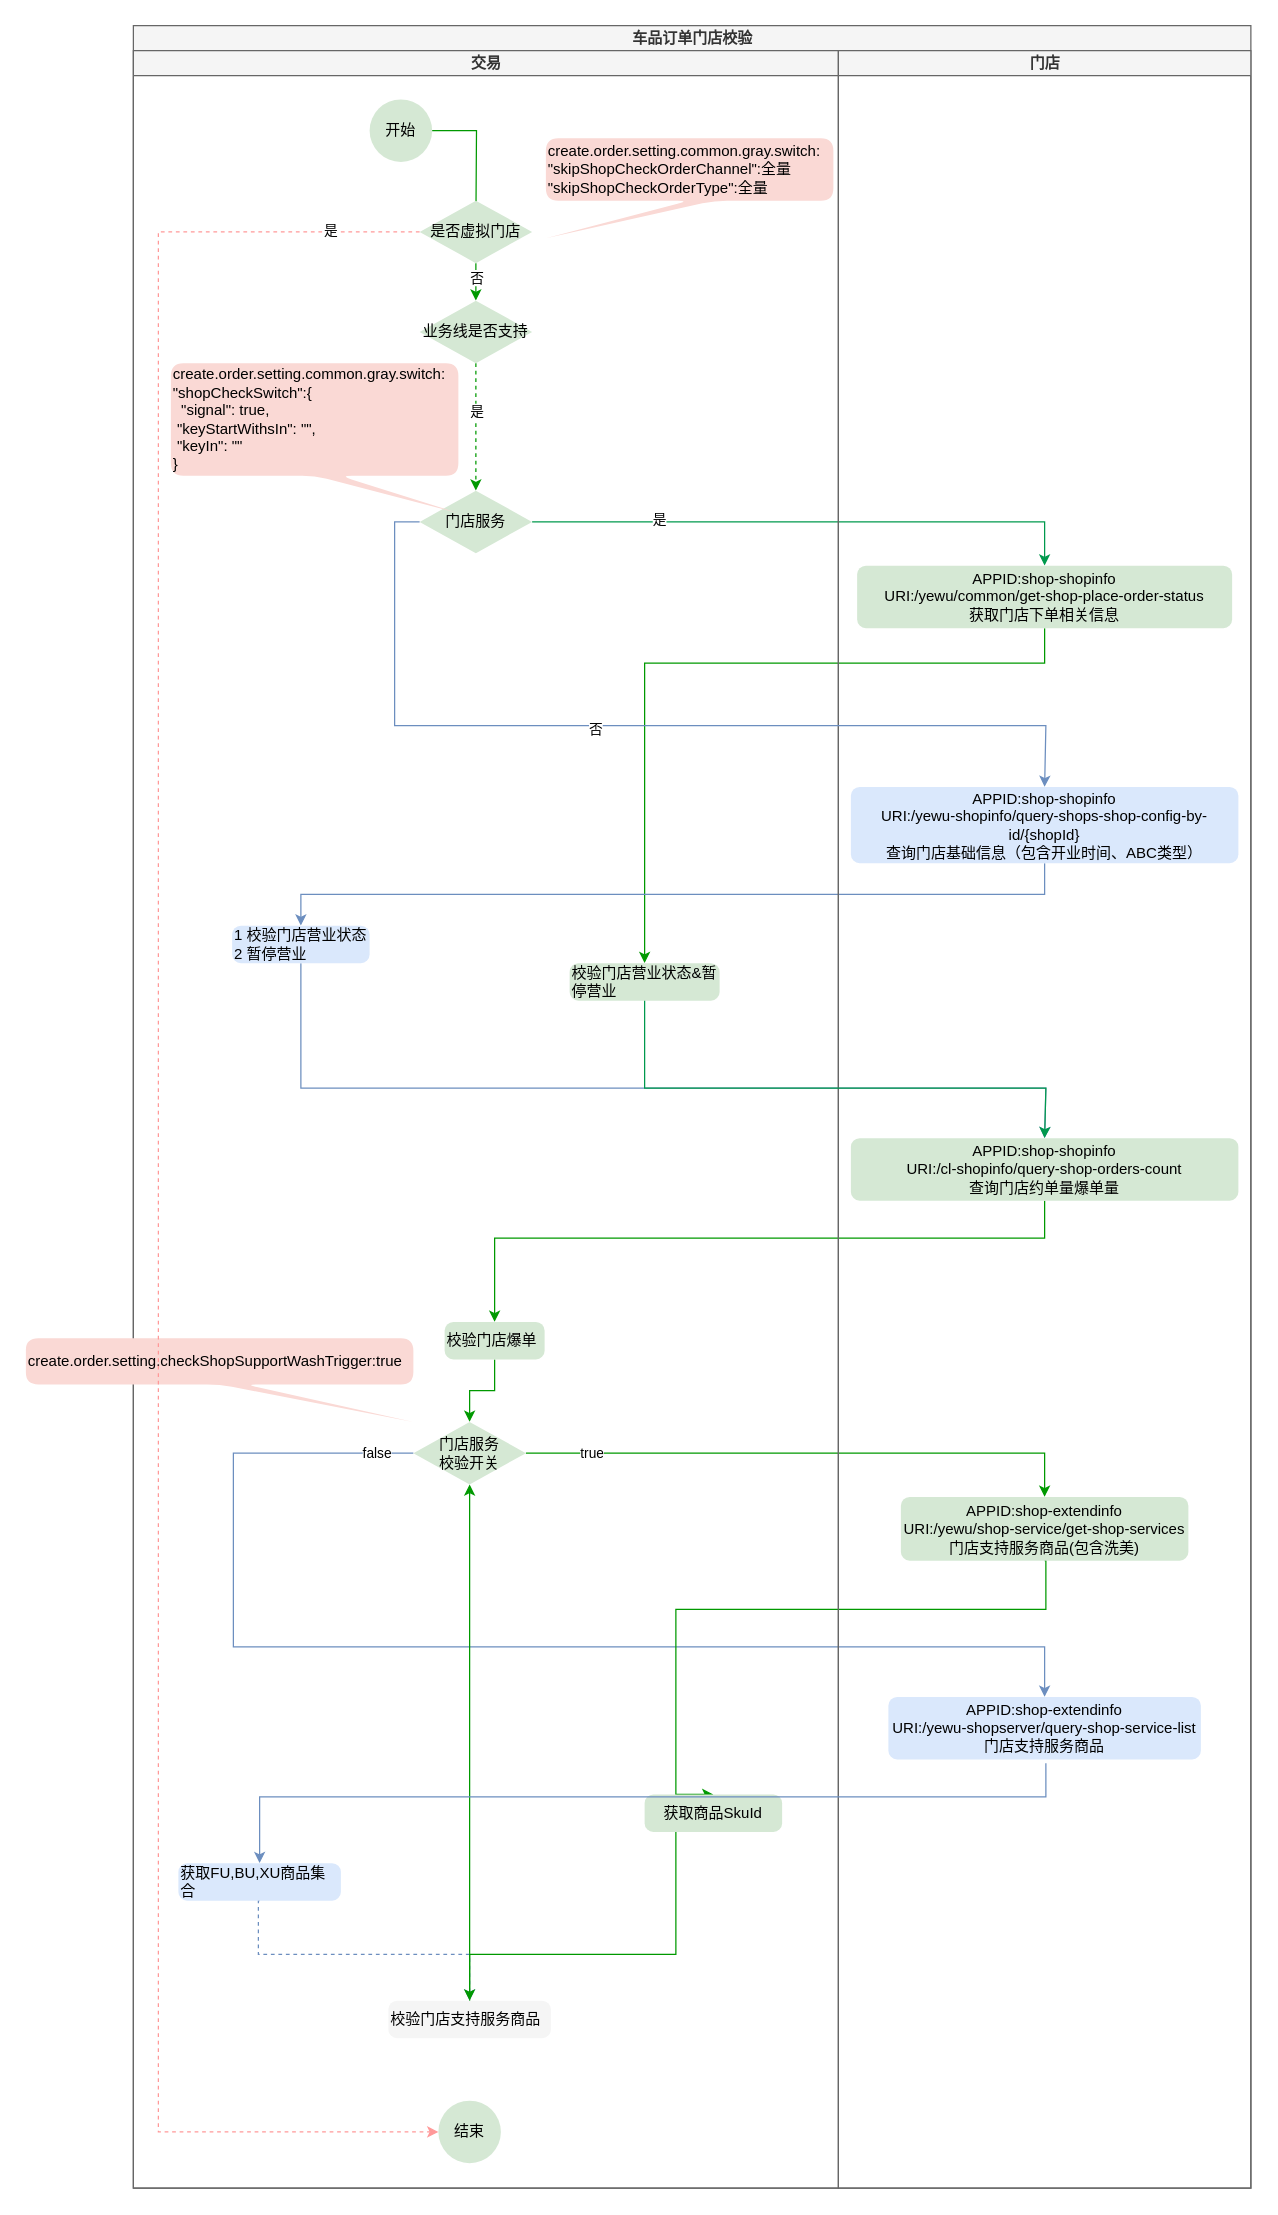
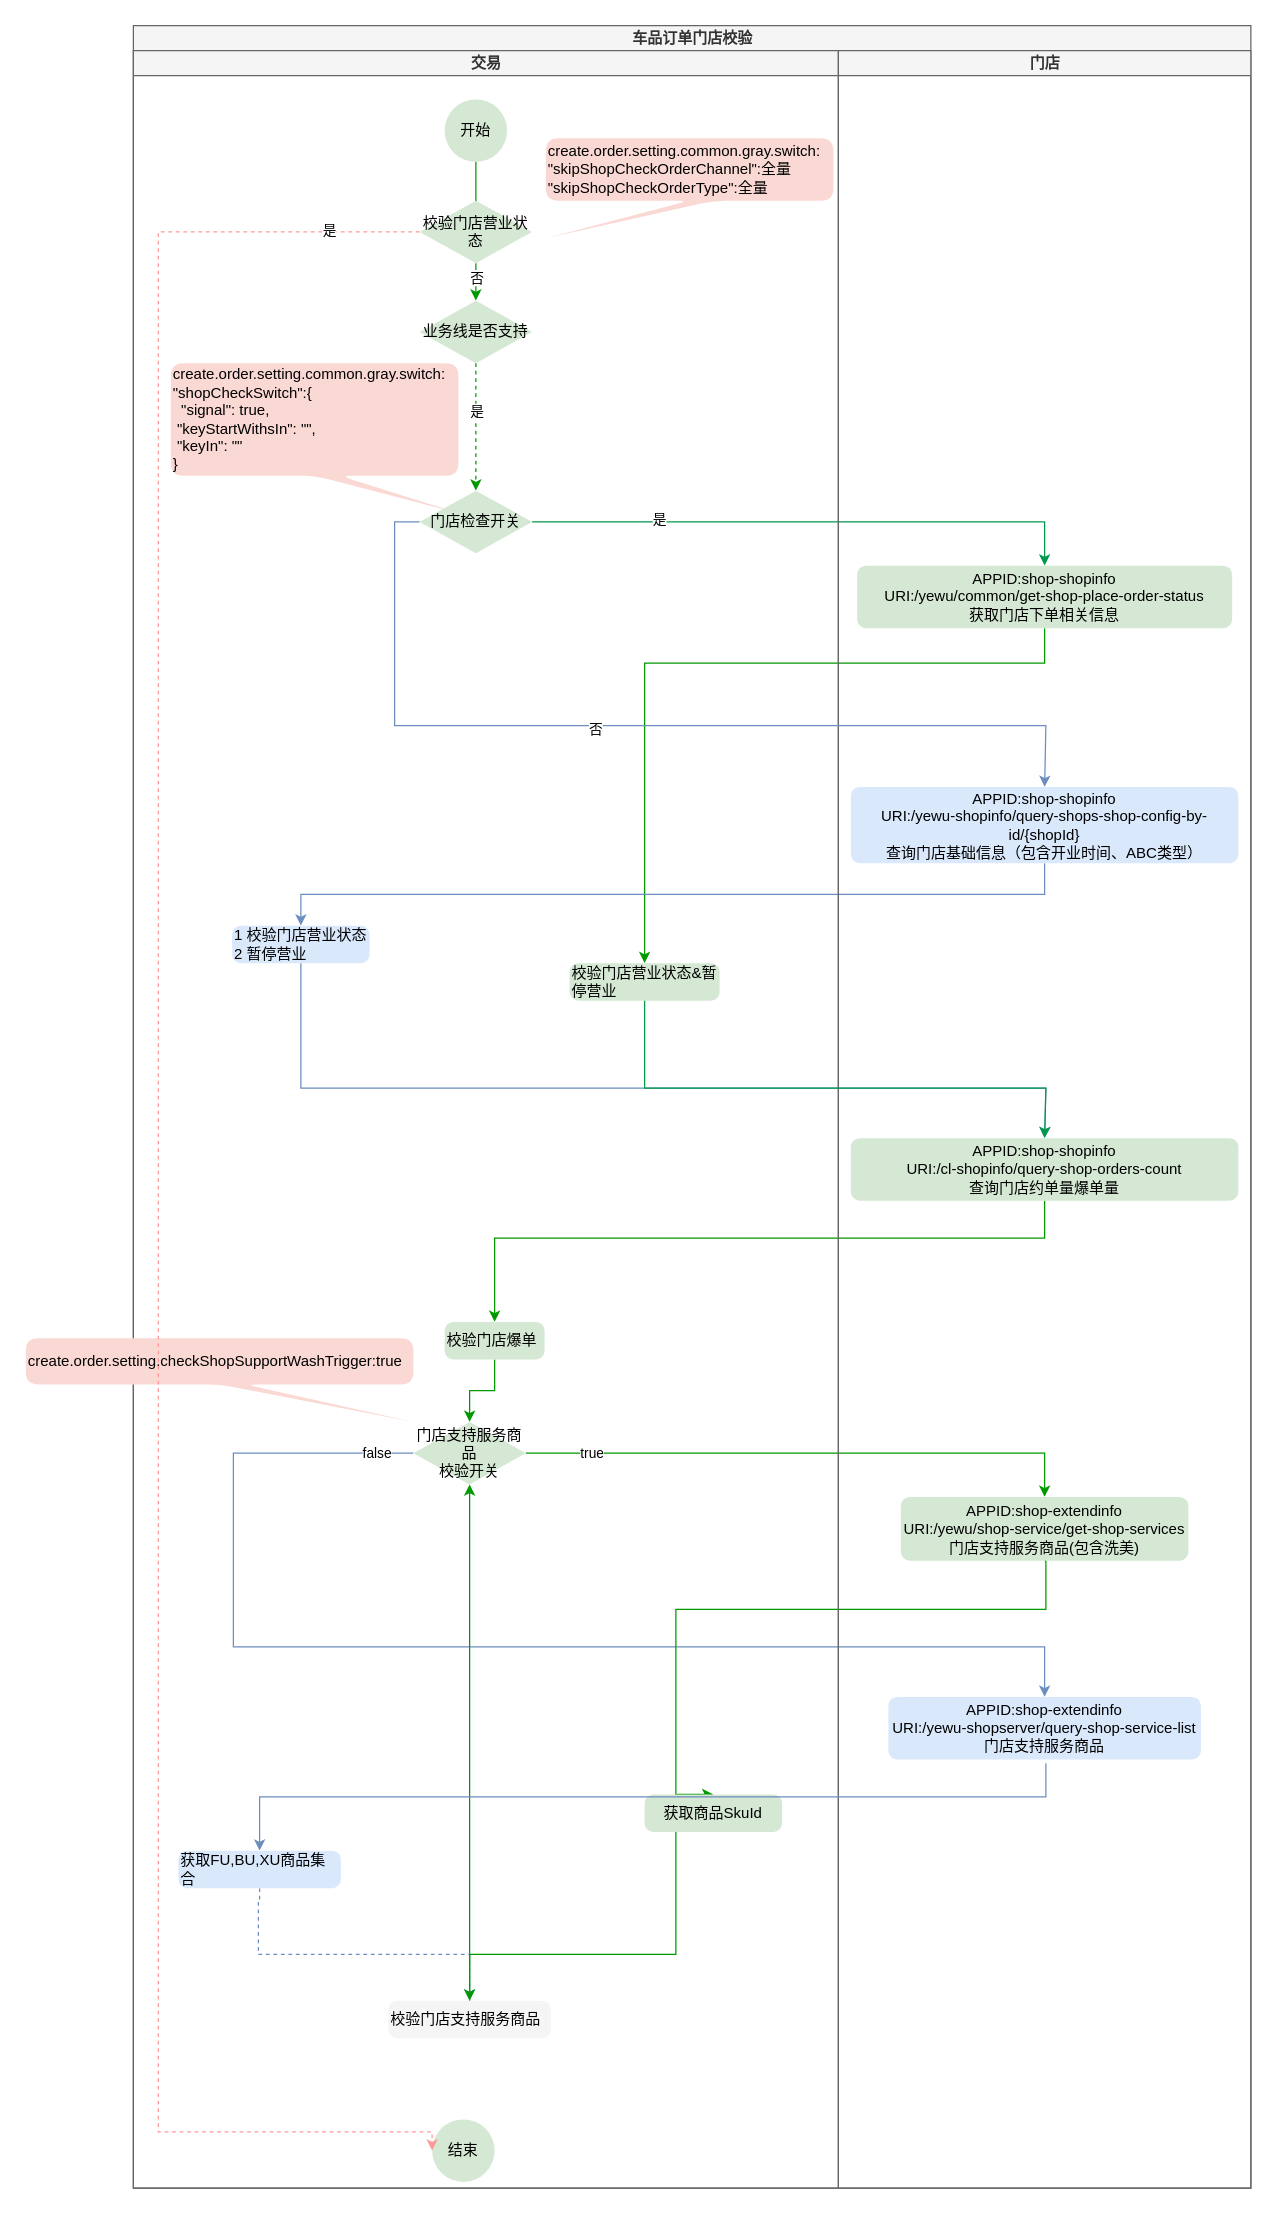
node "开始": moved (401, 131) -> (476, 131)
node "是否虚拟门店": label "是否虚拟门店" -> "校验门店营业状态"
node "门店服务": label "门店服务" -> "门店检查开关"
node "门店服务 校验开关": label "门店服务 校验开关" -> "门店支持服务商品 校验开关"
node "获取FU,BU,XU商品集合": moved (259, 1882) -> (259, 1869)
node "结束": moved (469, 2132) -> (463, 2151)
